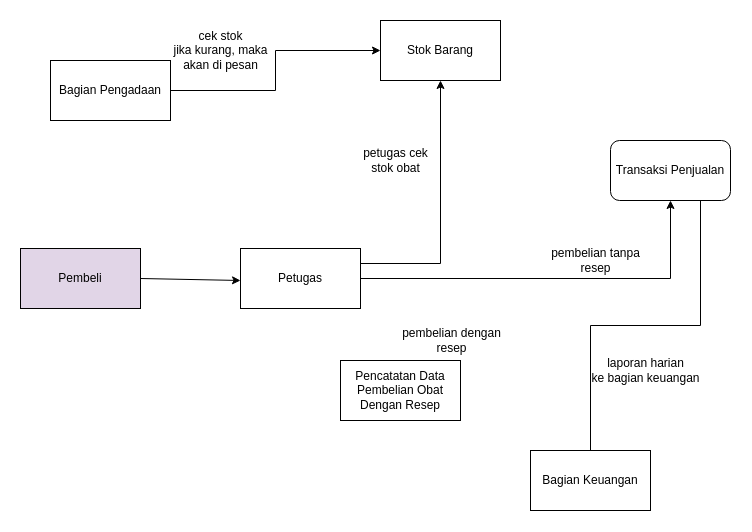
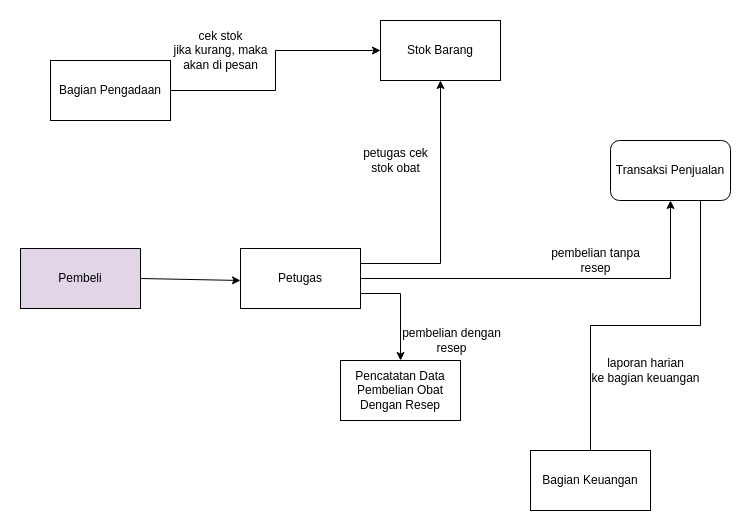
edge "Petugas" -> "Pencatatan Data Pembelian Obat Dengan Resep": added
